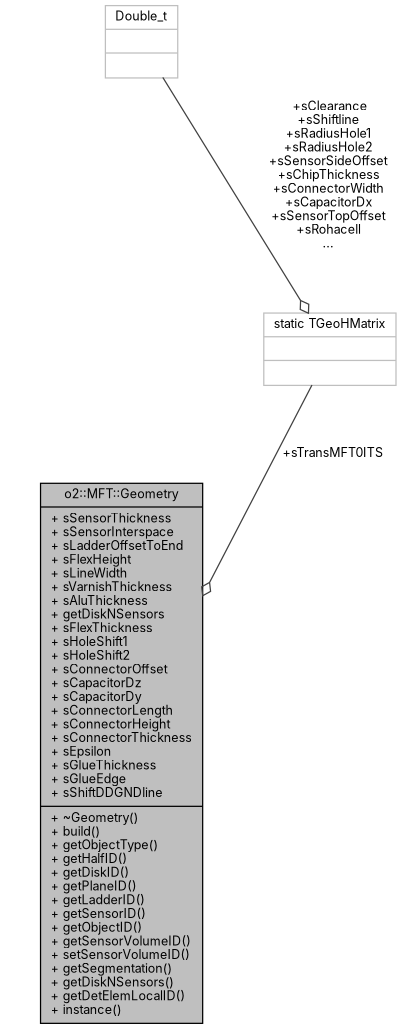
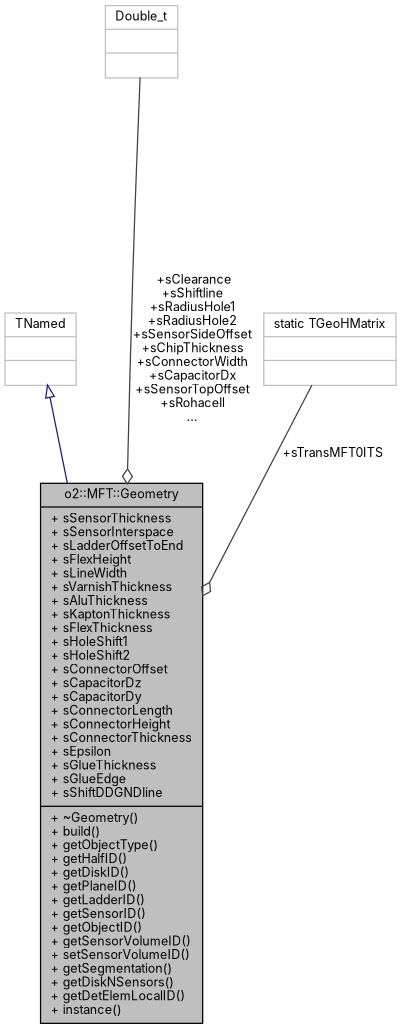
edge "Double_t" -> "static TGeoHMatrix": now "Double_t" -> "o2::MFT::Geometry"
node "TNamed": added
node "o2::MFT::Geometry": text "+ getDiskNSensors" -> "+ sKaptonThickness"
